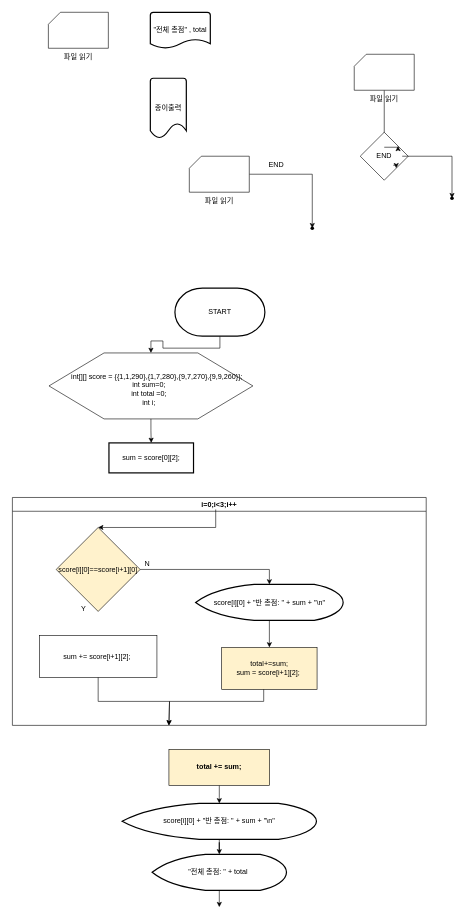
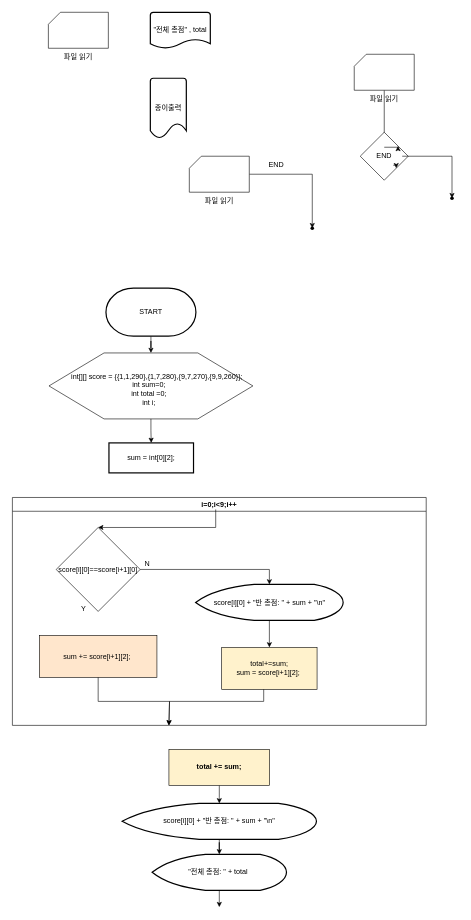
node "START": moved (220, 312) -> (151, 312)
node "sum = score[0][2];": label "sum = score[0][2];" -> "sum = int[0][2];"
node "i=0;i<3;i++": label "i=0;i<3;i++" -> "i=0;i<9;i++"
node "score[i][0]==score[i+1][0]": fillcolor #fff2cc -> #ffffff
node "sum += score[i+1][2];": fillcolor #ffffff -> #ffe6cc
